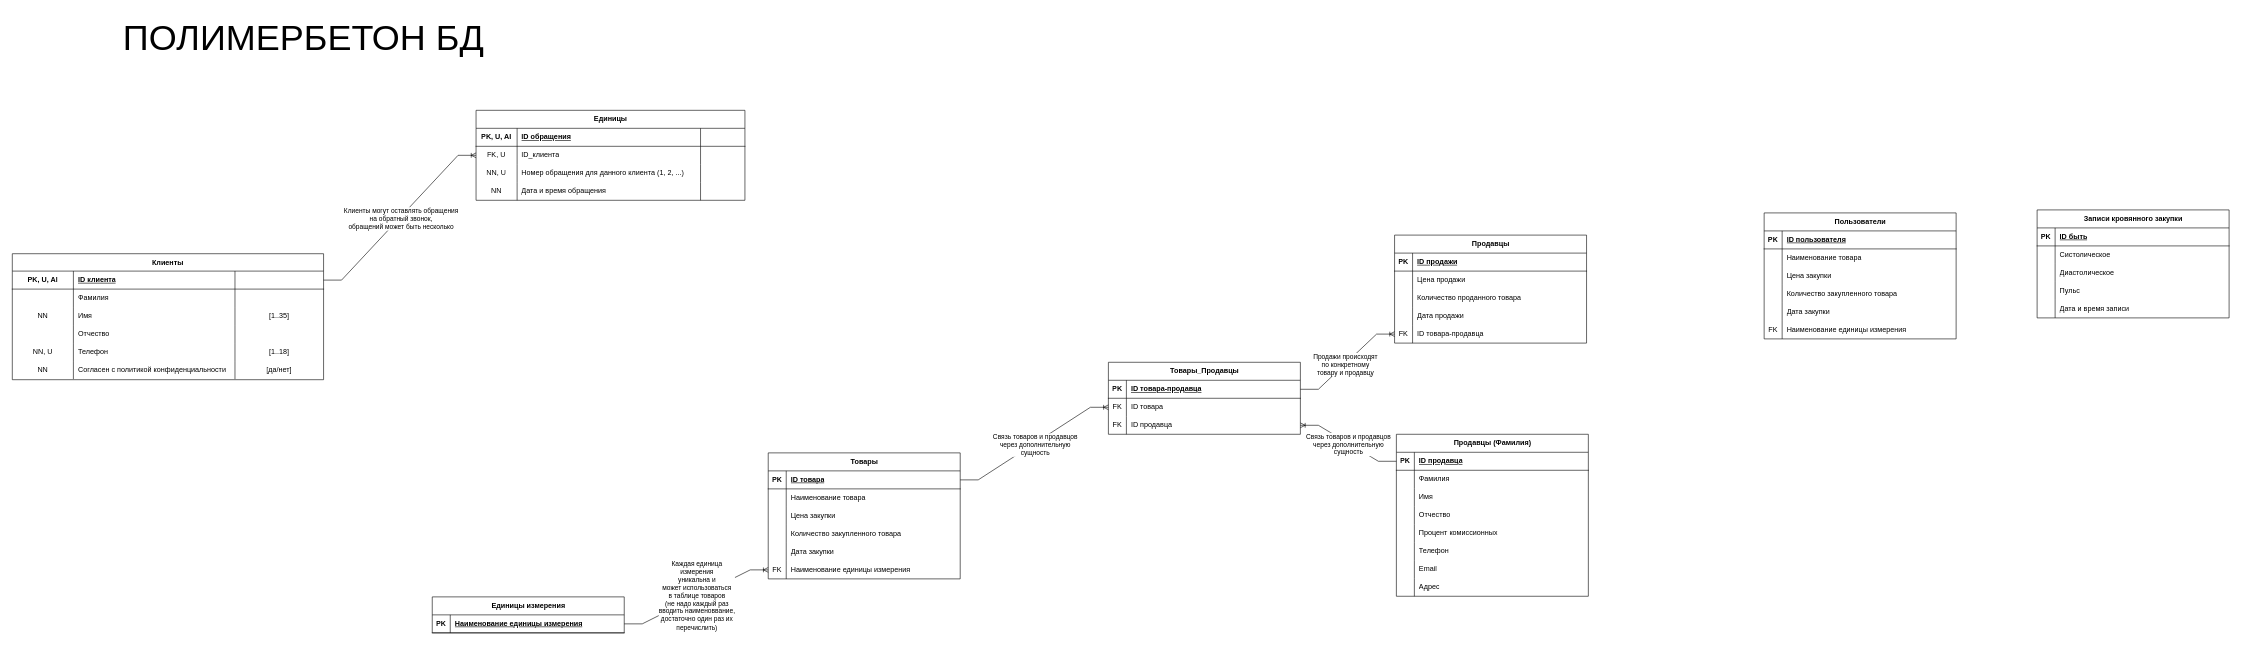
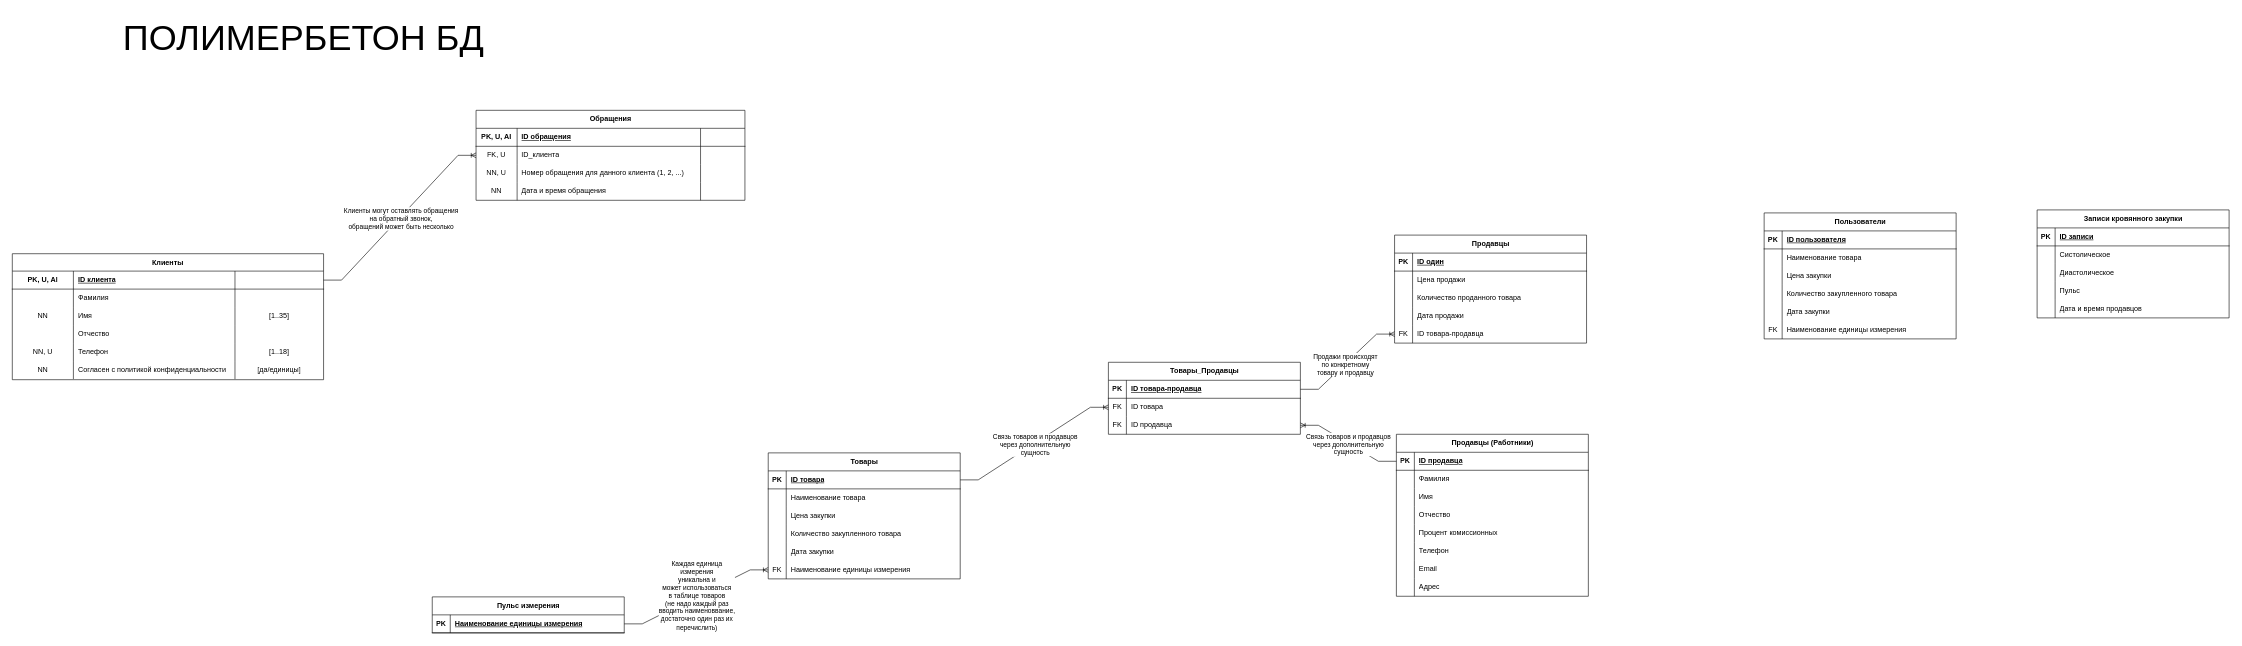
node "Единицы": label "Единицы" -> "Обращения"
node "ID быть": label "ID быть" -> "ID записи"
node "ID продажи": label "ID продажи" -> "ID один"
node "Дата и время записи": label "Дата и время записи" -> "Дата и время продавцов"
node "[да/нет]": label "[да/нет]" -> "[да/единицы]"
node "Продавцы (Фамилия)": label "Продавцы (Фамилия)" -> "Продавцы (Работники)"
node "Единицы измерения": label "Единицы измерения" -> "Пульс измерения"
